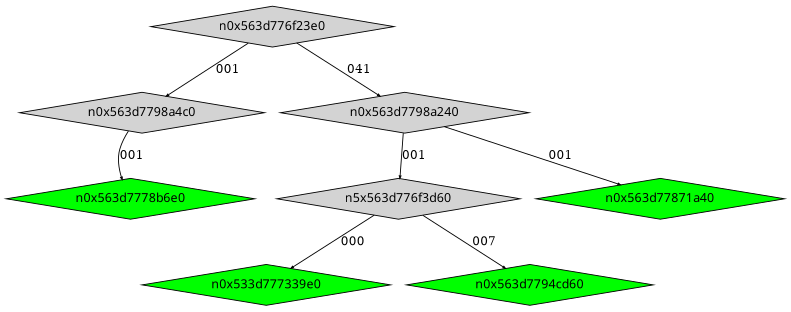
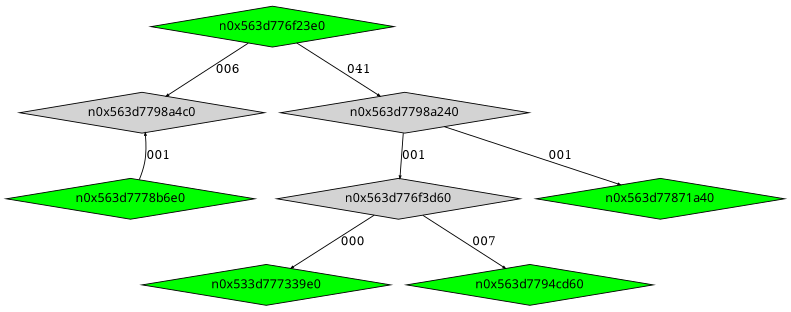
node "n0x563d776f23e0": fillcolor lightgrey -> green
edge "n0x563d776f23e0" -> "n0x563d7798a4c0": label "001" -> "006"
edge "n0x563d7798a4c0" -> "n0x563d7778b6e0": reversed
node "n5x563d776f3d60": label "n5x563d776f3d60" -> "n0x563d776f3d60"
